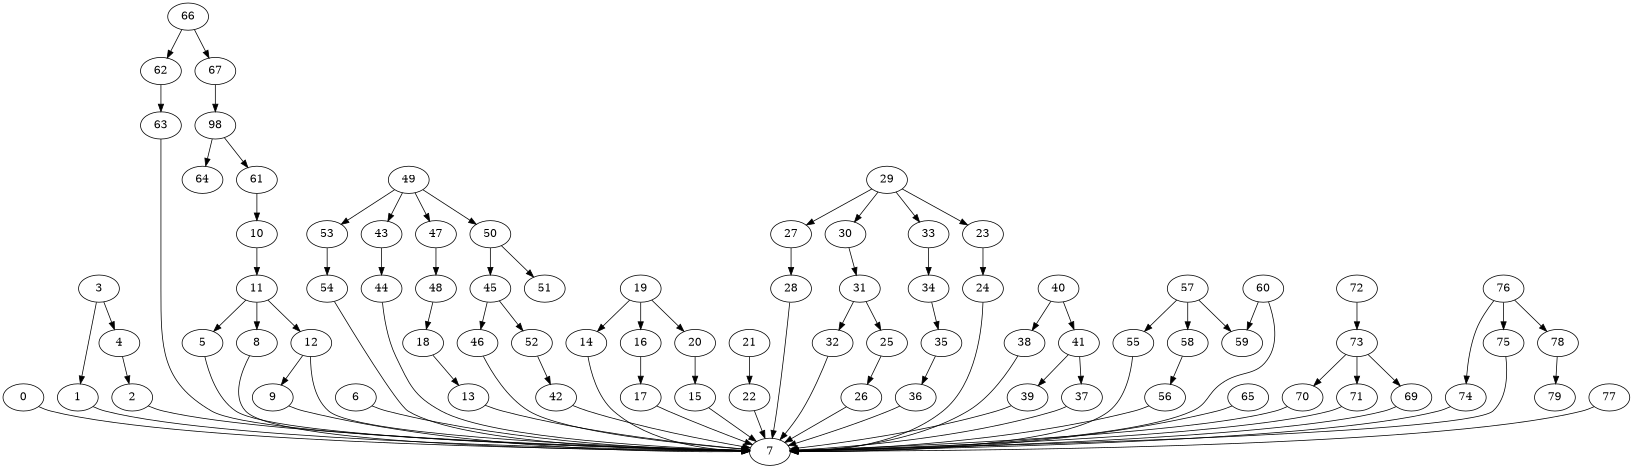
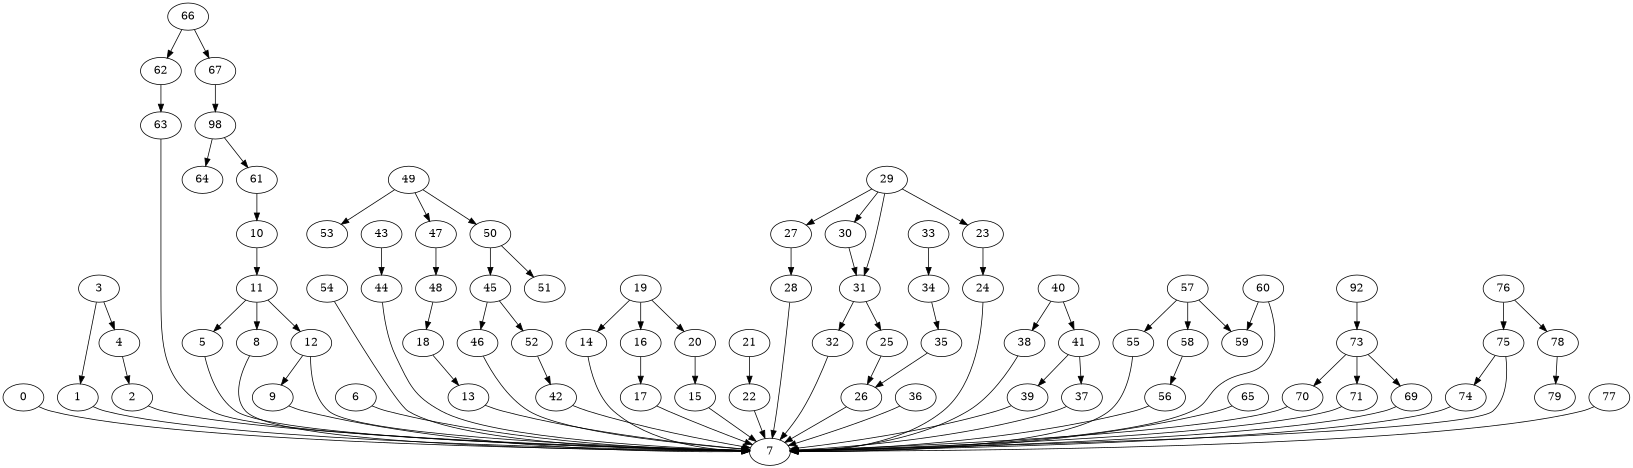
edge "49" -> "43": removed
edge "29" -> "33": now "29" -> "31"
edge "53" -> "54": removed
node "72": label "72" -> "92"
edge "76" -> "74": now "75" -> "74"
edge "35" -> "36": now "35" -> "26"
